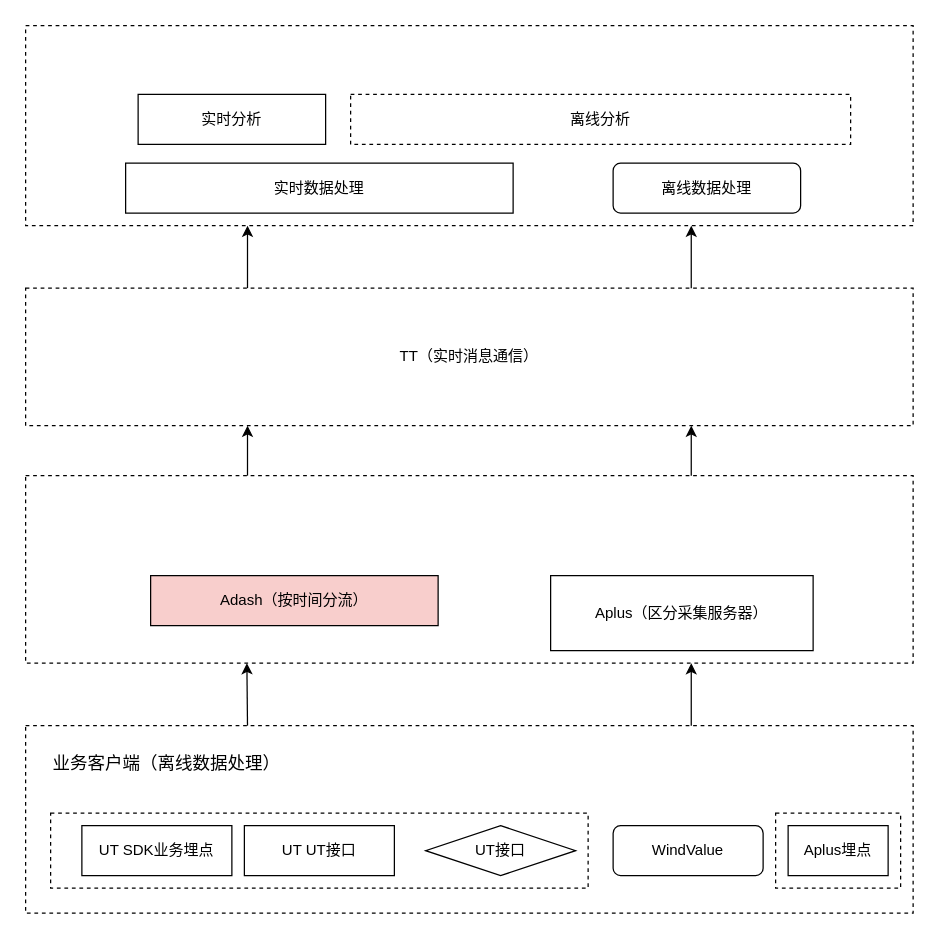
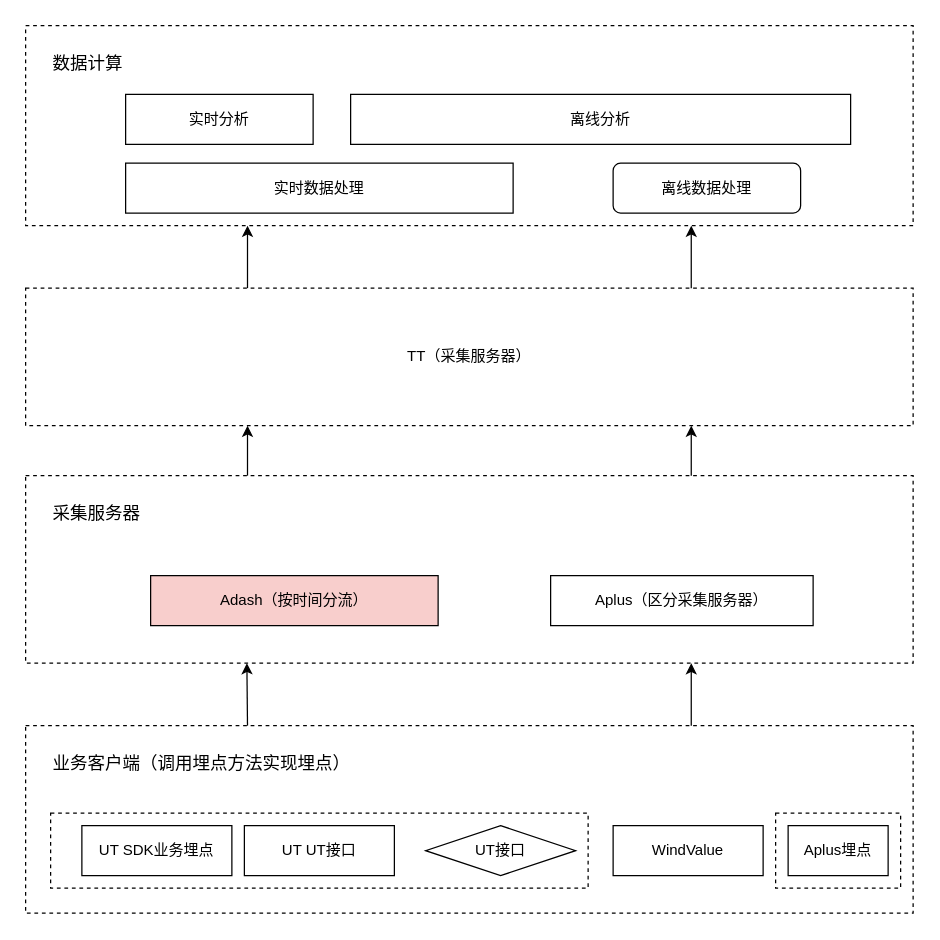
node "数据计算": added
node "实时分析": moved (232, 119) -> (219, 119)
node "离线分析": style dashed -> solid
node "TT（实时消息通信）": label "TT（实时消息通信）" -> "TT（采集服务器）"
node "采集服务器": added
node "Aplus（区分采集服务器）": size 263x75 -> 263x50
node "业务客户端（离线数据处理）": label "业务客户端（离线数据处理）" -> "业务客户端（调用埋点方法实现埋点）"
node "WindValue": shape rounded rectangle -> rectangle
